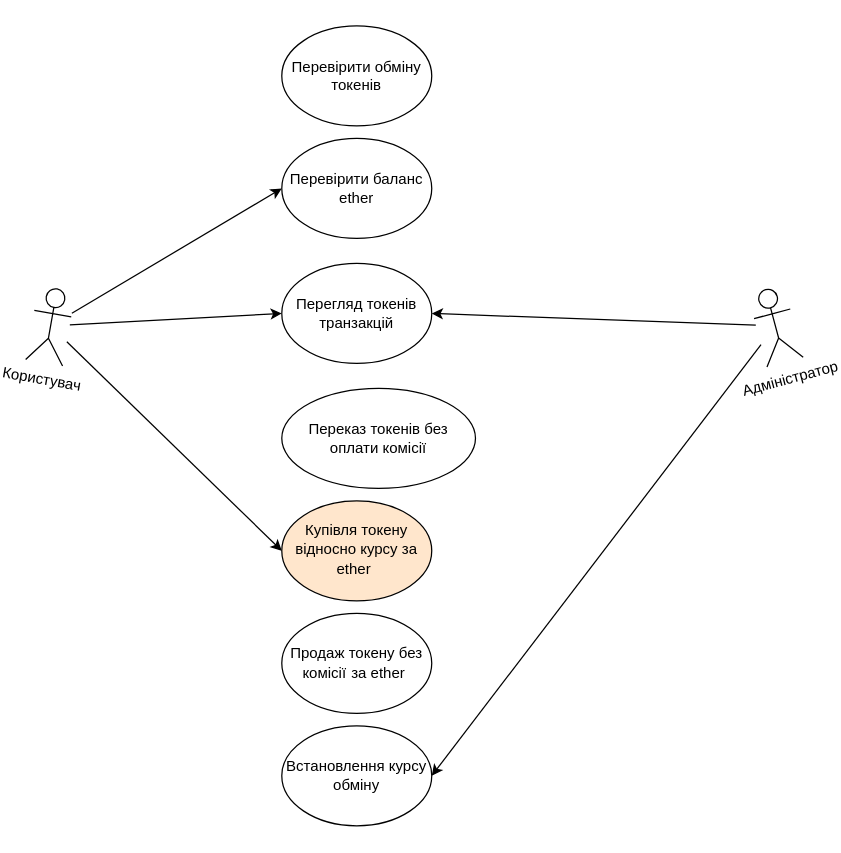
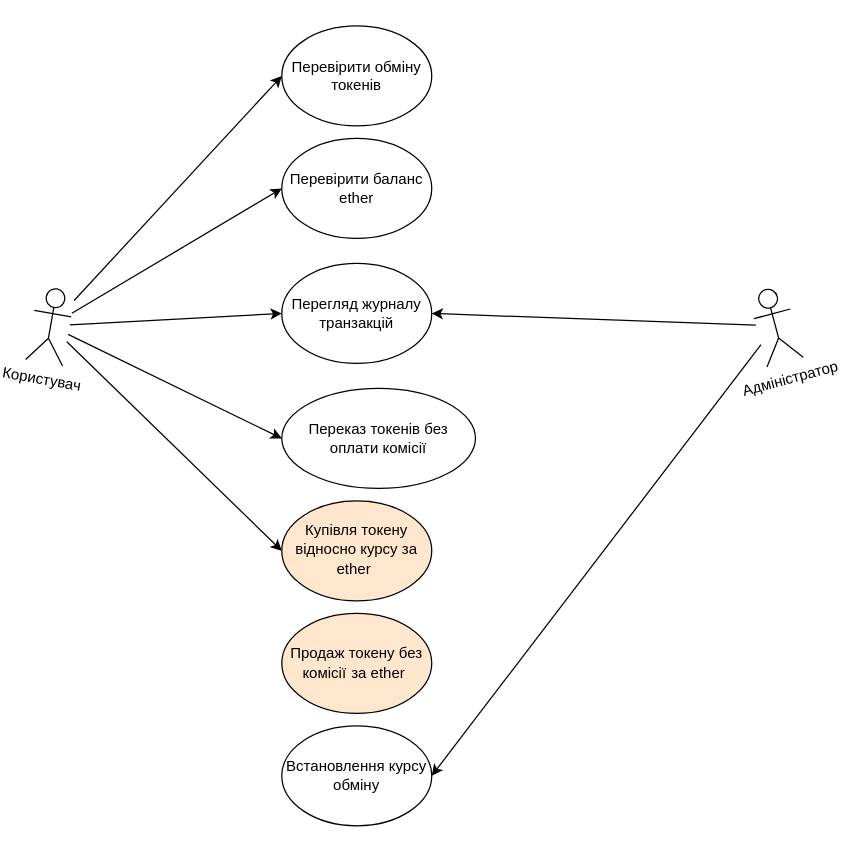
edge "Користувач" -> "Перевірити обміну токенів": added
node "Перегляд токенів транзакцій": label "Перегляд токенів транзакцій" -> "Перегляд журналу транзакцій"
edge "Користувач" -> "Переказ токенів без оплати комісії": added
node "Продаж токену без комісії за ether": fillcolor #ffffff -> #ffe6cc
